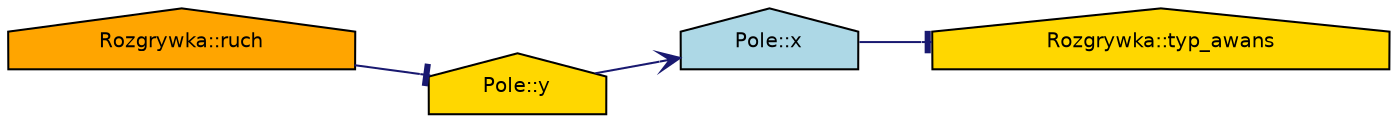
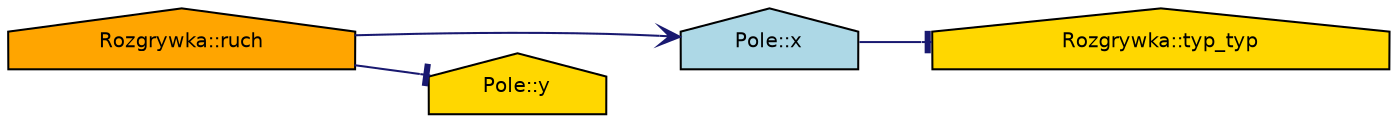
node "Rozgrywka::typ_awans": label "Rozgrywka::typ_awans" -> "Rozgrywka::typ_typ"
edge "Pole::y" -> "Pole::x": now "Rozgrywka::ruch" -> "Pole::x"
